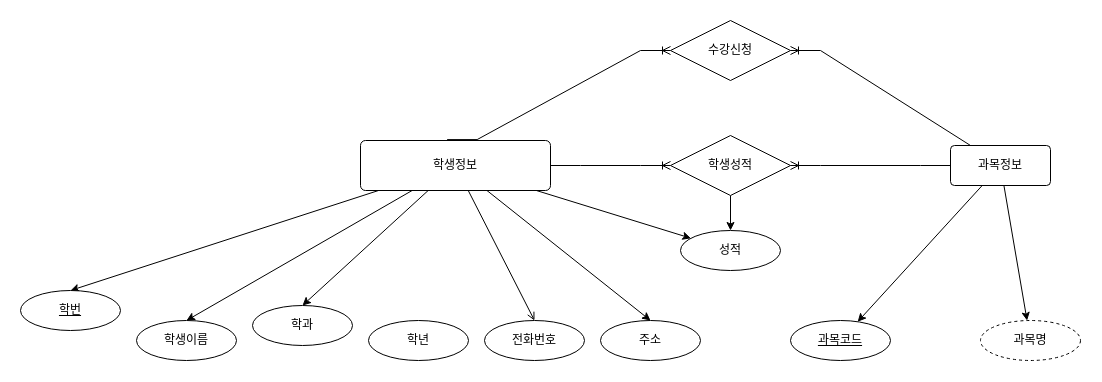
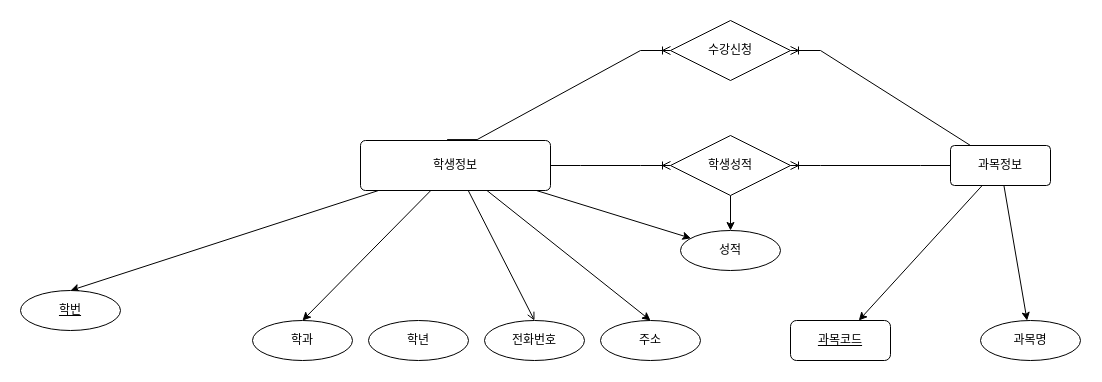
edge "학생정보" -> "학생이름": removed
node "학과": moved (303, 326) -> (303, 341)
node "학생이름": removed
node "과목코드": shape ellipse -> rounded rectangle
node "과목명": style dashed -> solid
